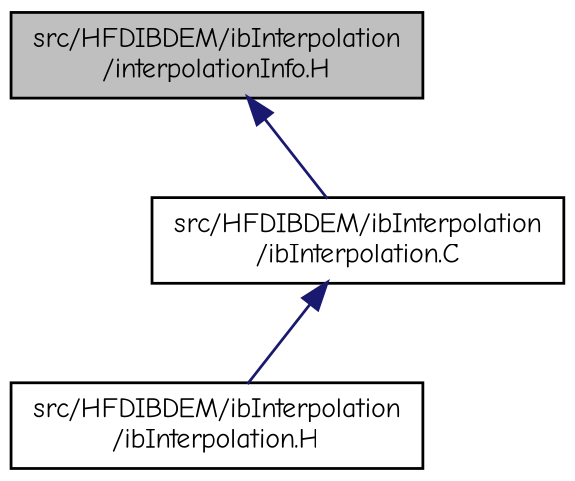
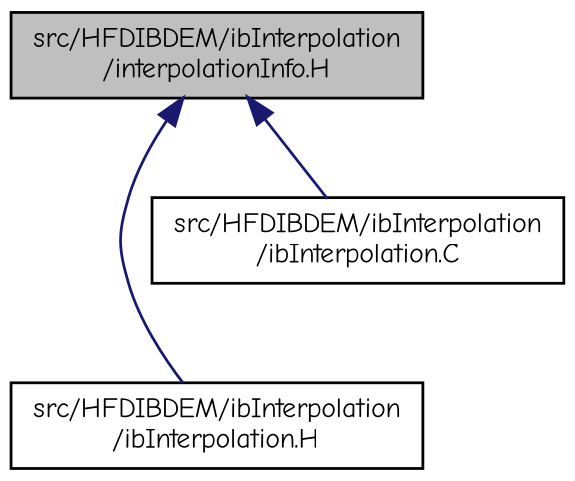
edge "src/HFDIBDEM/ibInterpolation /ibInterpolation.H" -> "src/HFDIBDEM/ibInterpolation /ibInterpolation.C": now "src/HFDIBDEM/ibInterpolation /ibInterpolation.H" -> "src/HFDIBDEM/ibInterpolation /interpolationInfo.H"
